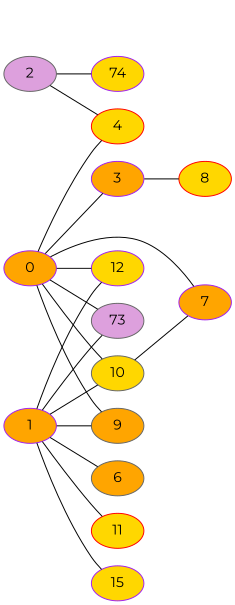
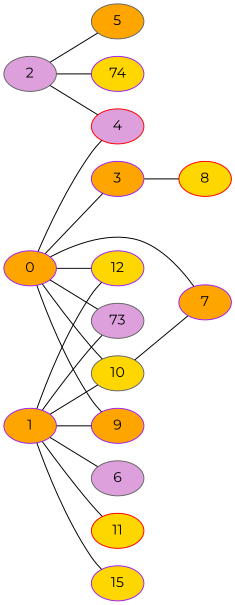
node "5": added
node "4": fillcolor gold -> plum
node "9": color gray40 -> purple
node "6": fillcolor orange -> plum
